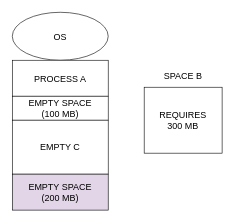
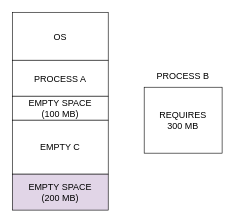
node "OS": shape ellipse -> rectangle
node "SPACE B": label "SPACE B" -> "PROCESS B"
